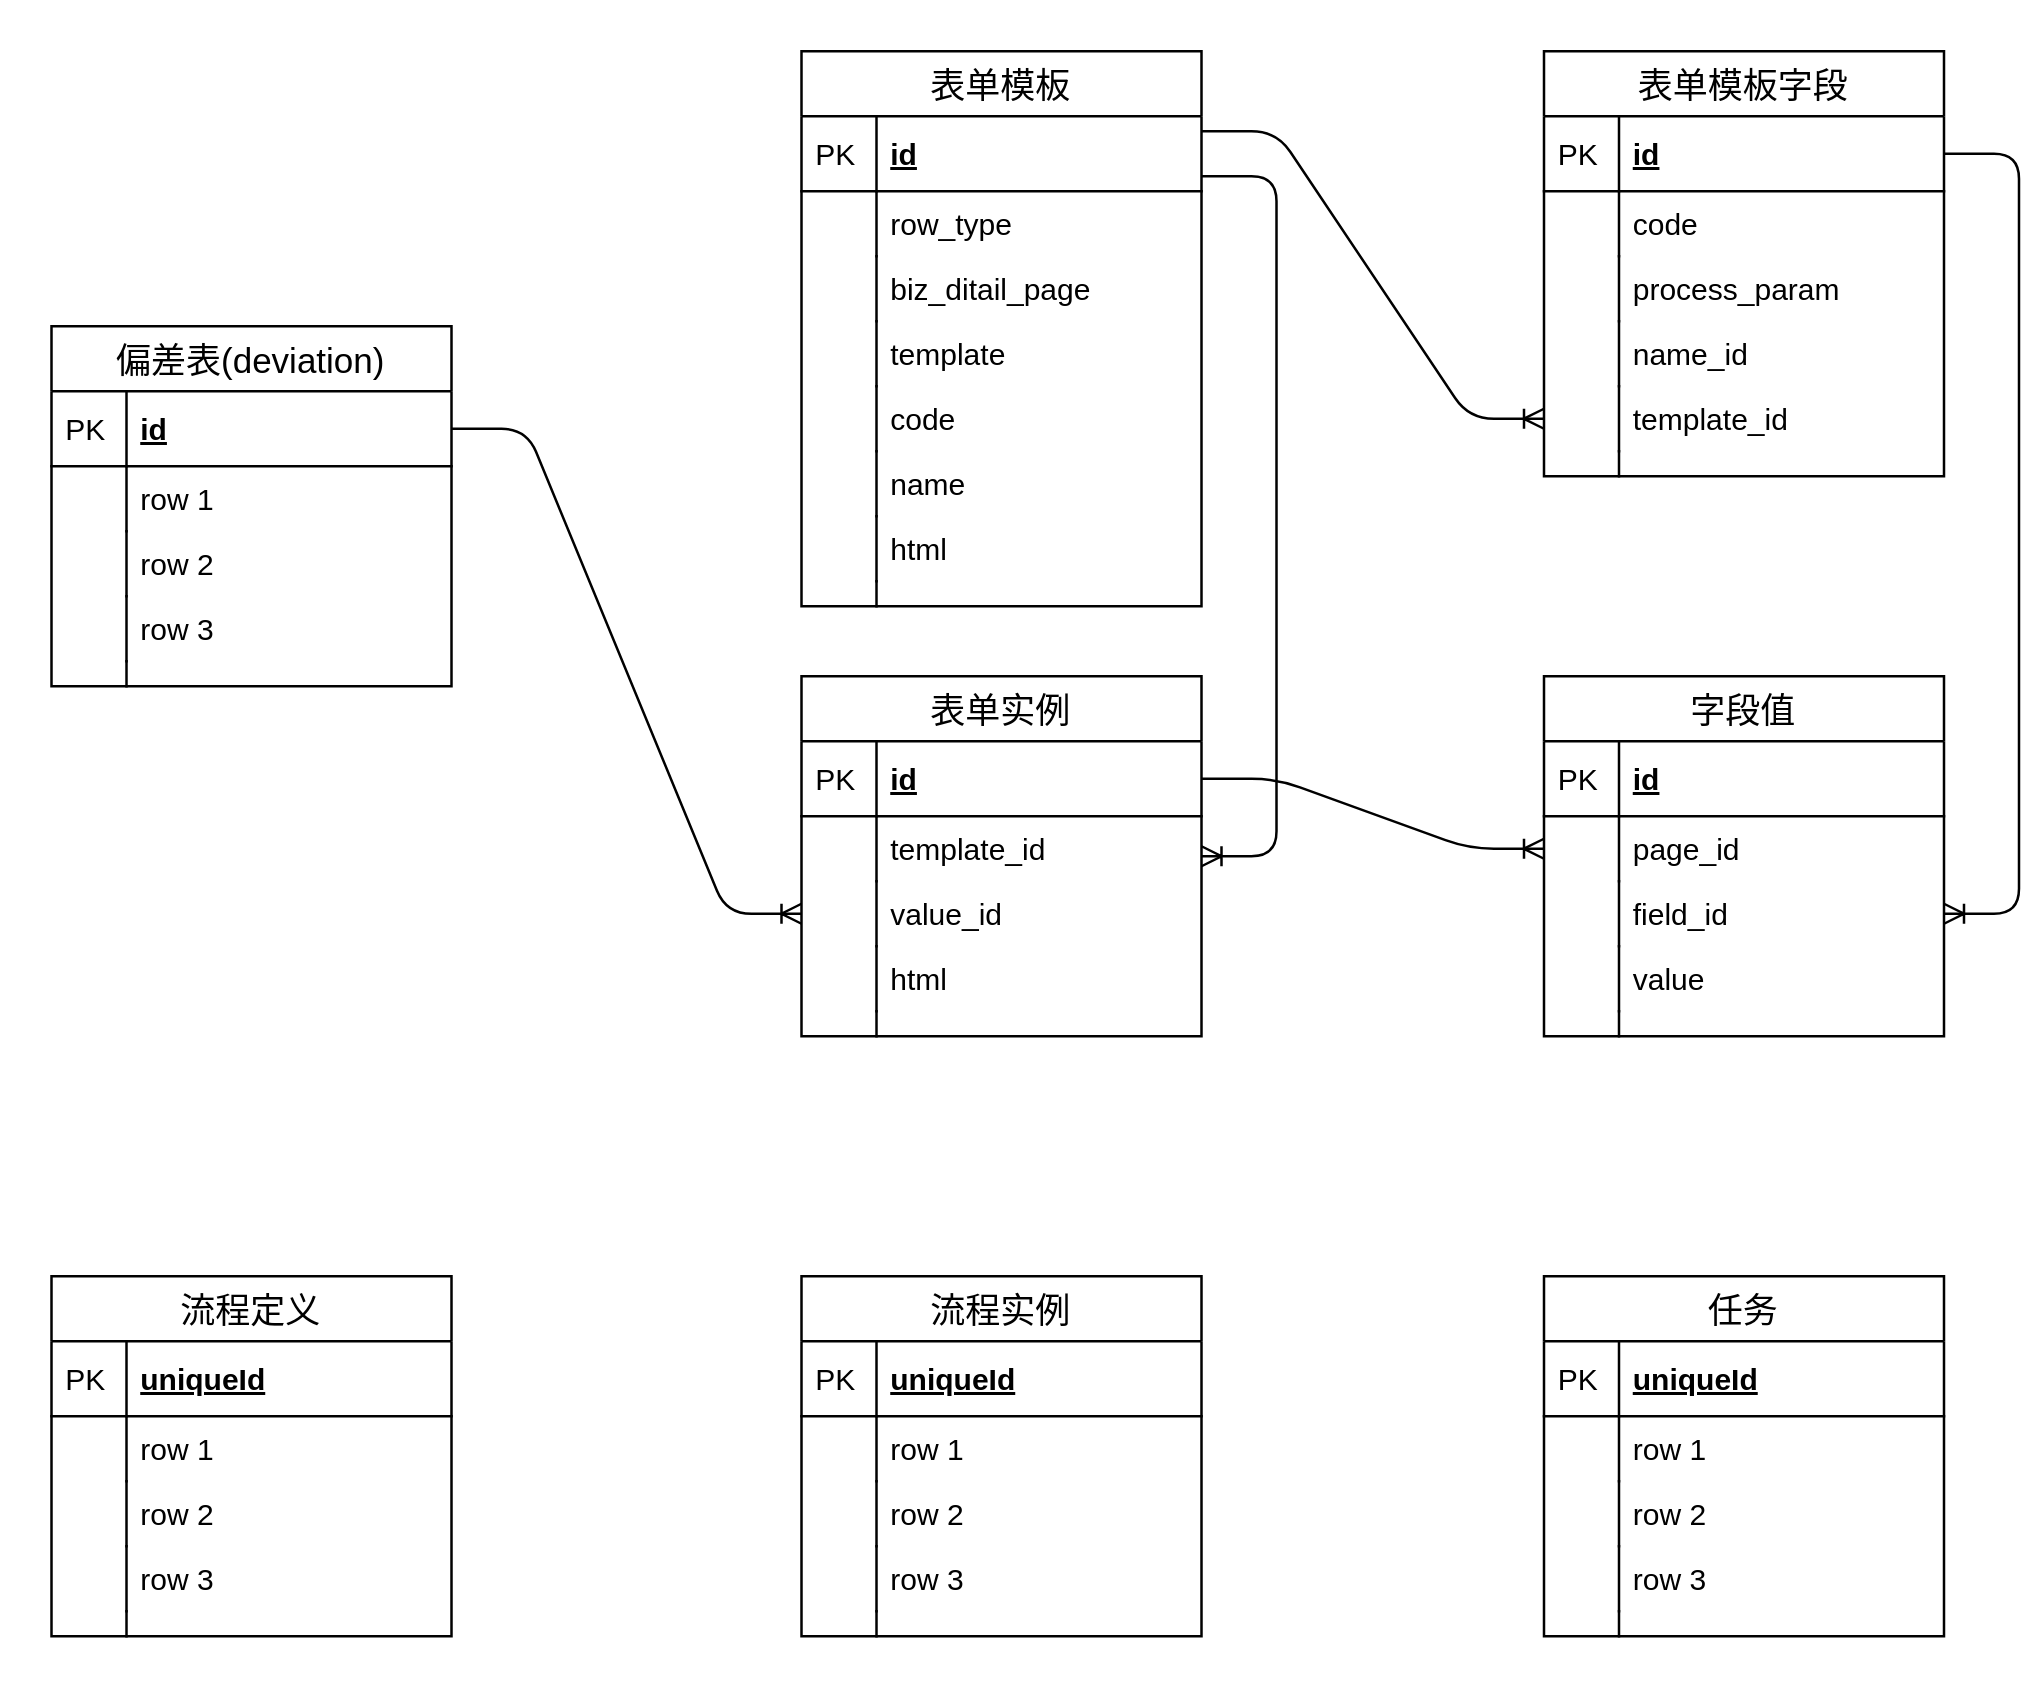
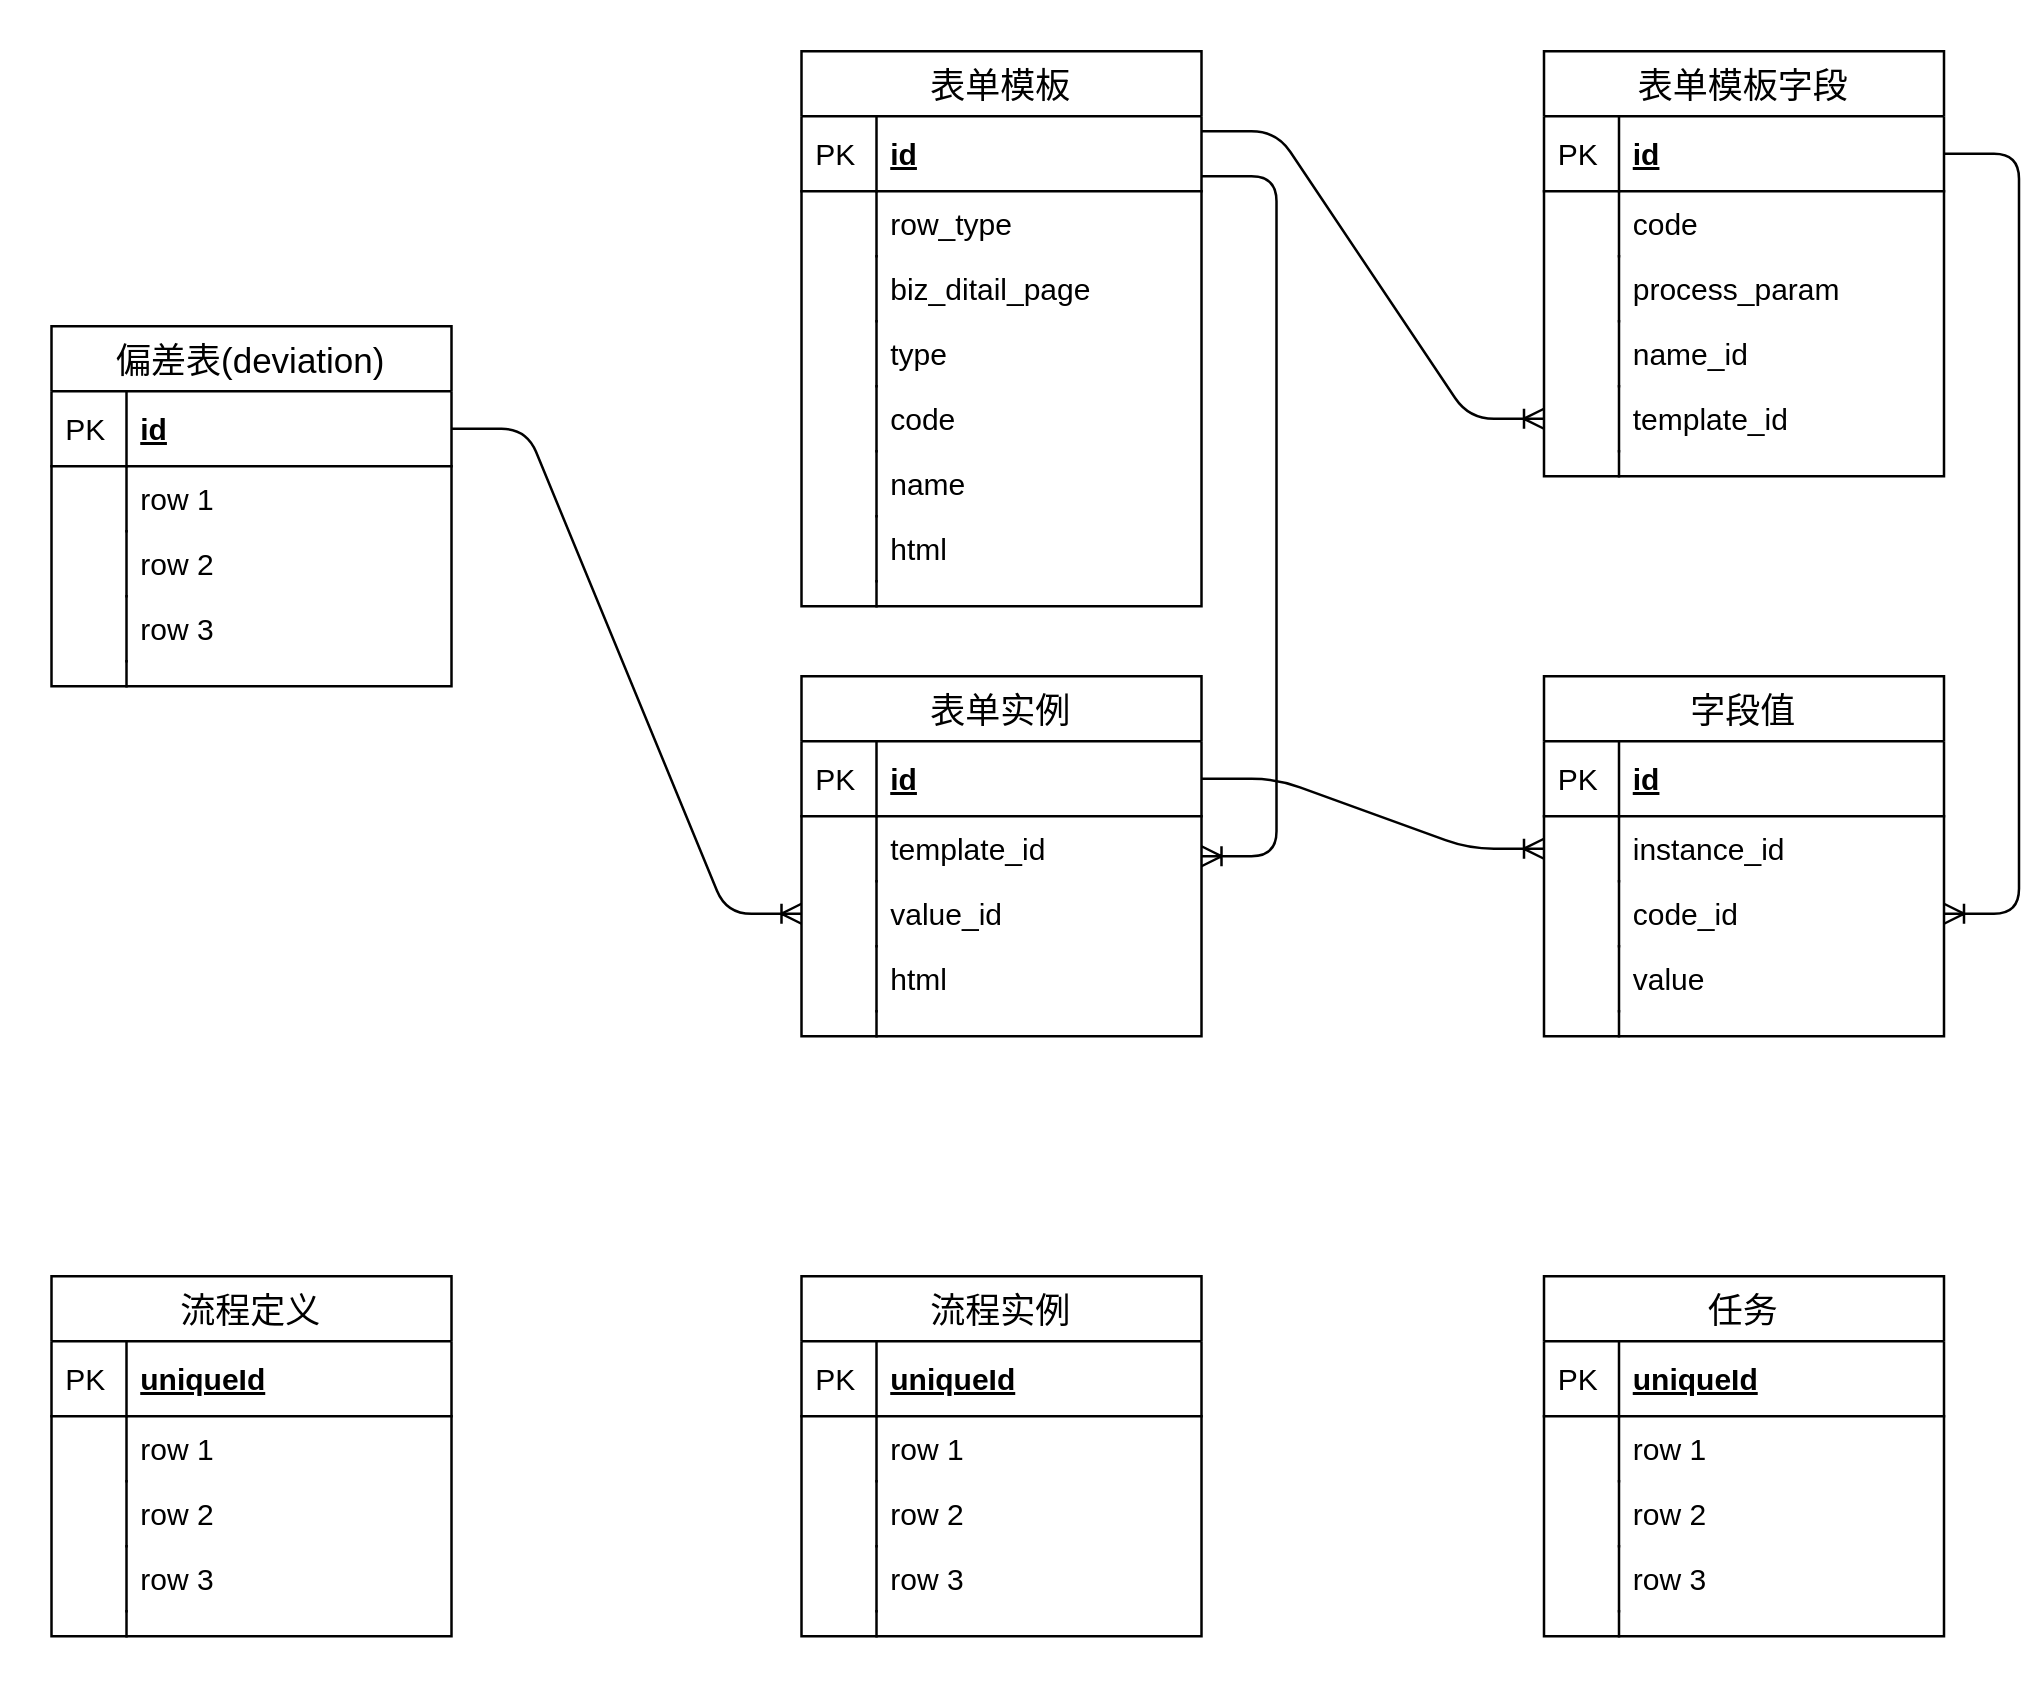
node "template": label "template" -> "type"
node "page_id": label "page_id" -> "instance_id"
node "field_id": label "field_id" -> "code_id"
